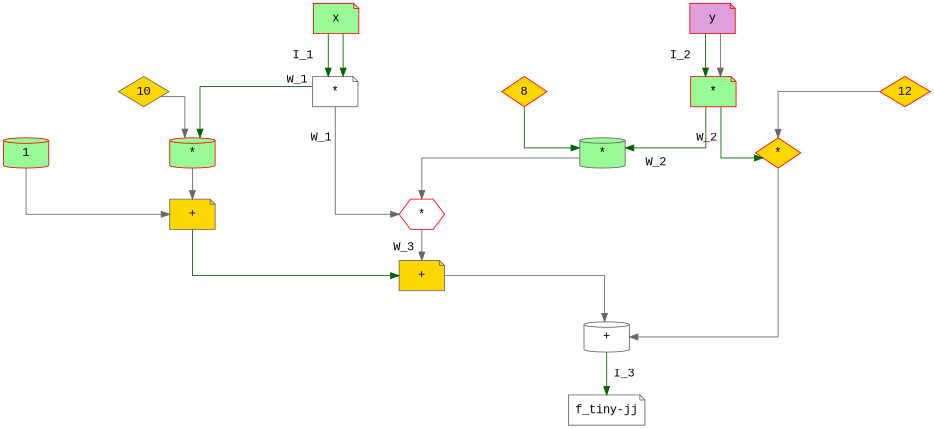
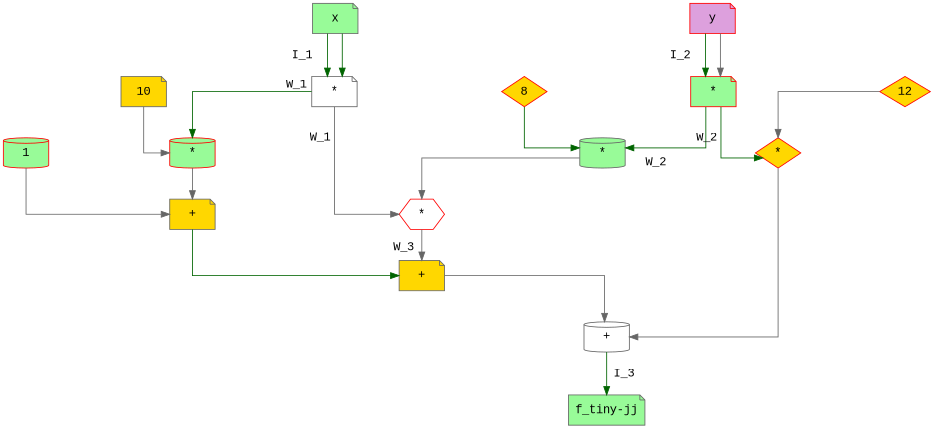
node "x": color red -> gray40
node "10": shape diamond -> note
node "f_tiny-jj": fillcolor white -> palegreen
